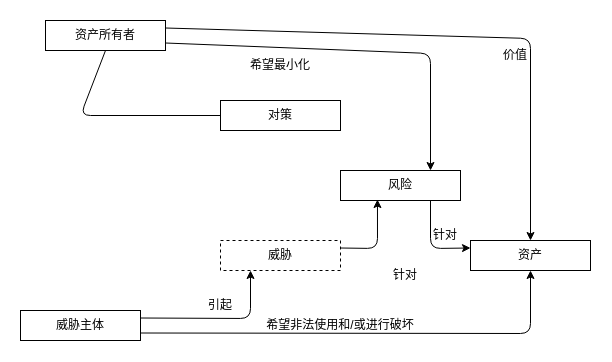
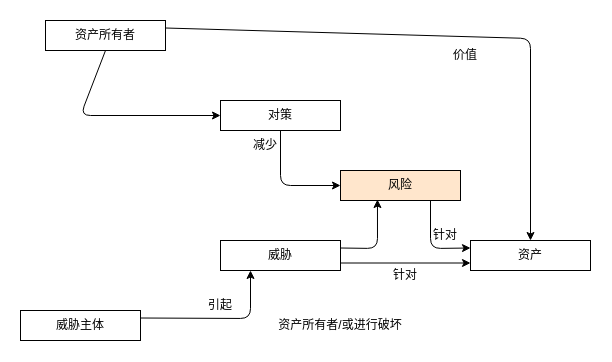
edge "资产所有者" -> "风险": removed
node "价值": moved (516, 56) -> (466, 56)
node "希望最小化": removed
edge "资产所有者" -- "对策": arrowhead none -> classic
node "减少": added
edge "减少" -> "风险": added
node "风险": fillcolor #ffffff -> #ffe6cc
node "威胁": style dashed -> solid
edge "威胁" -> "资产": added
node "希望非法使用和/或进行破坏": label "希望非法使用和/或进行破坏" -> "资产所有者/或进行破坏"
edge "威胁主体" -> "资产": removed
